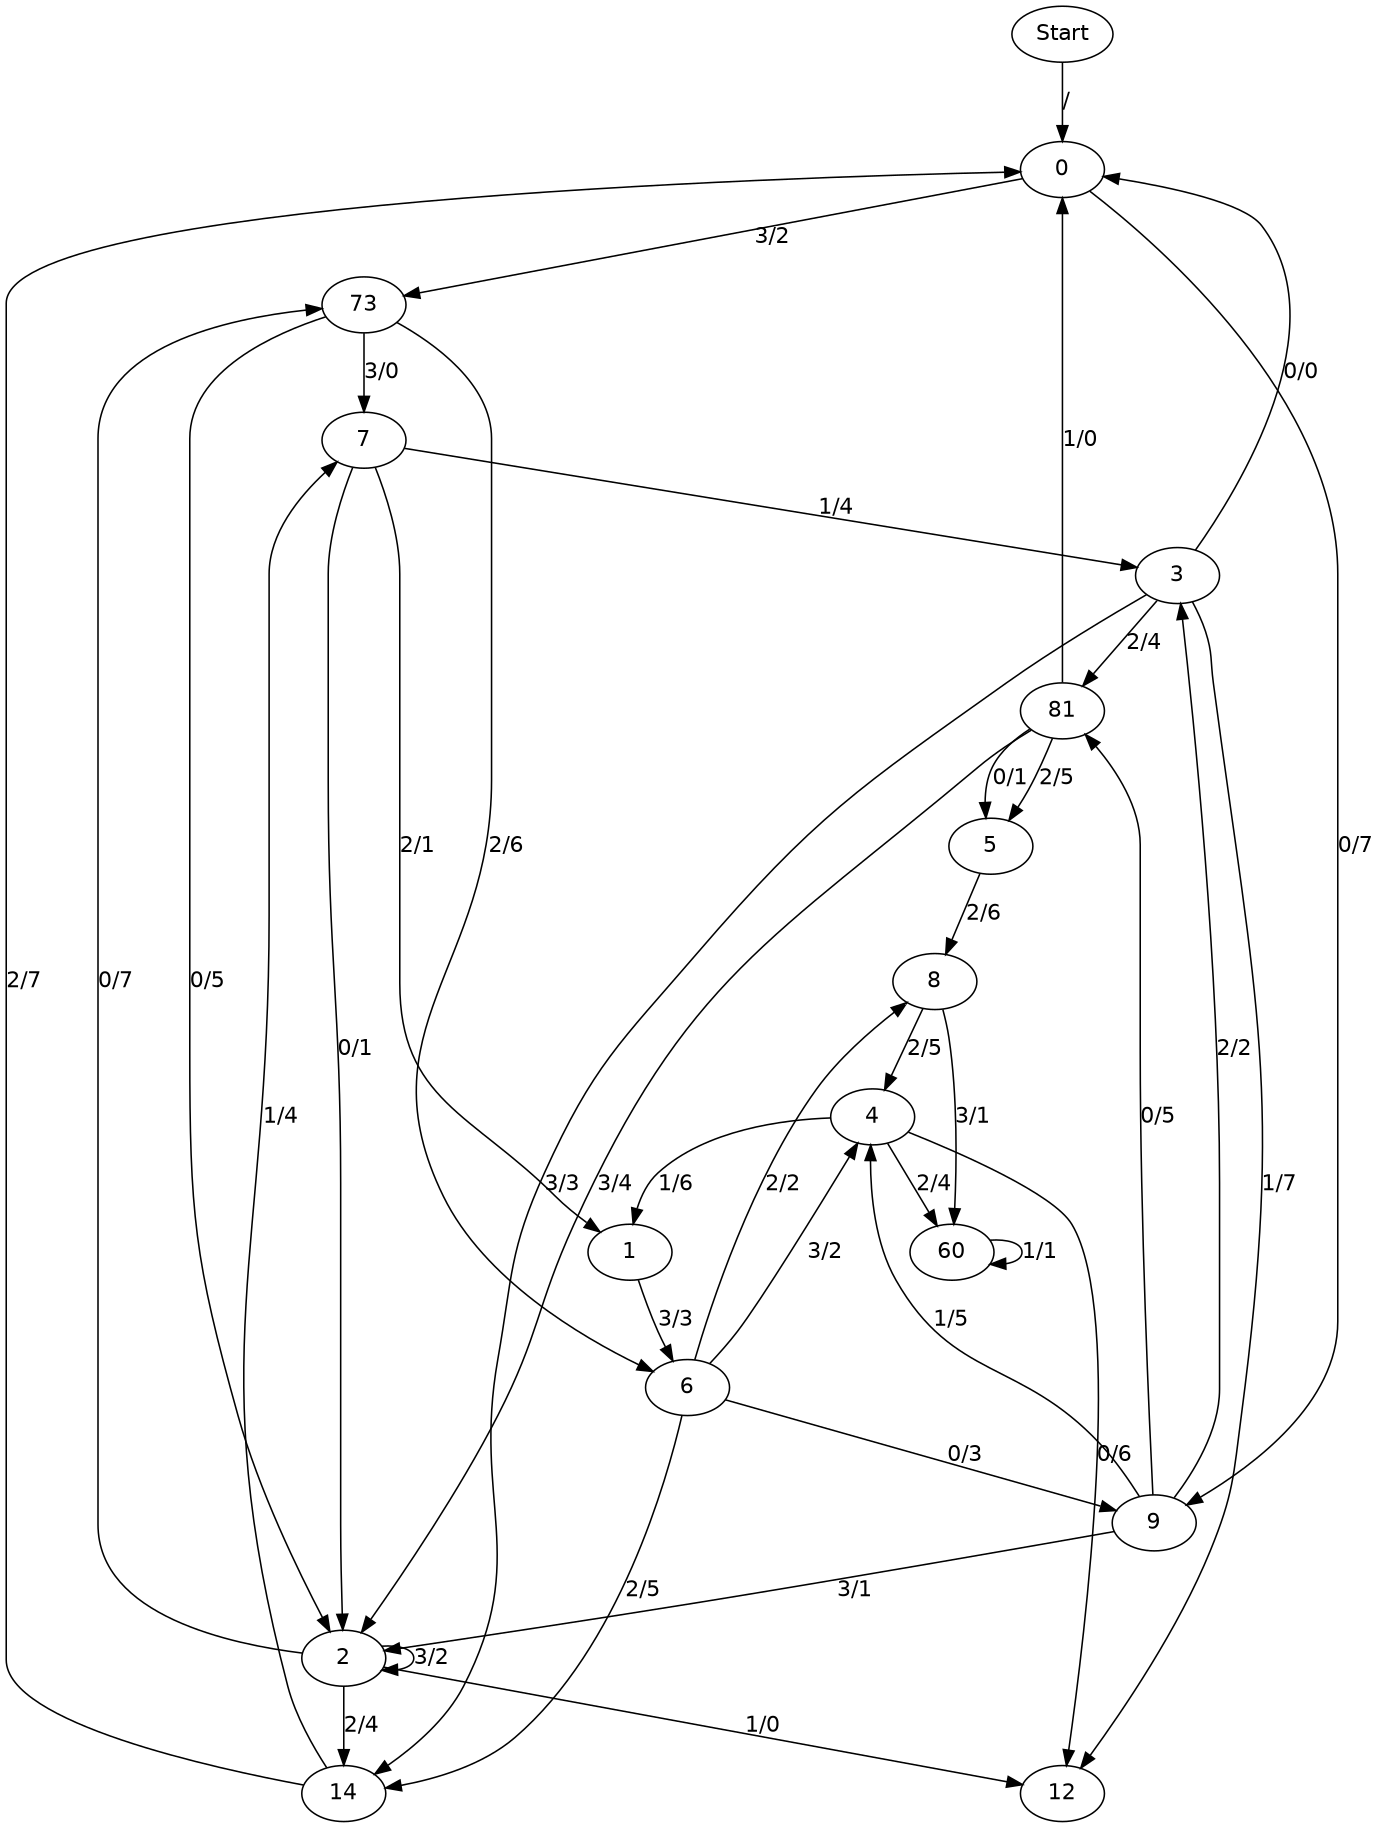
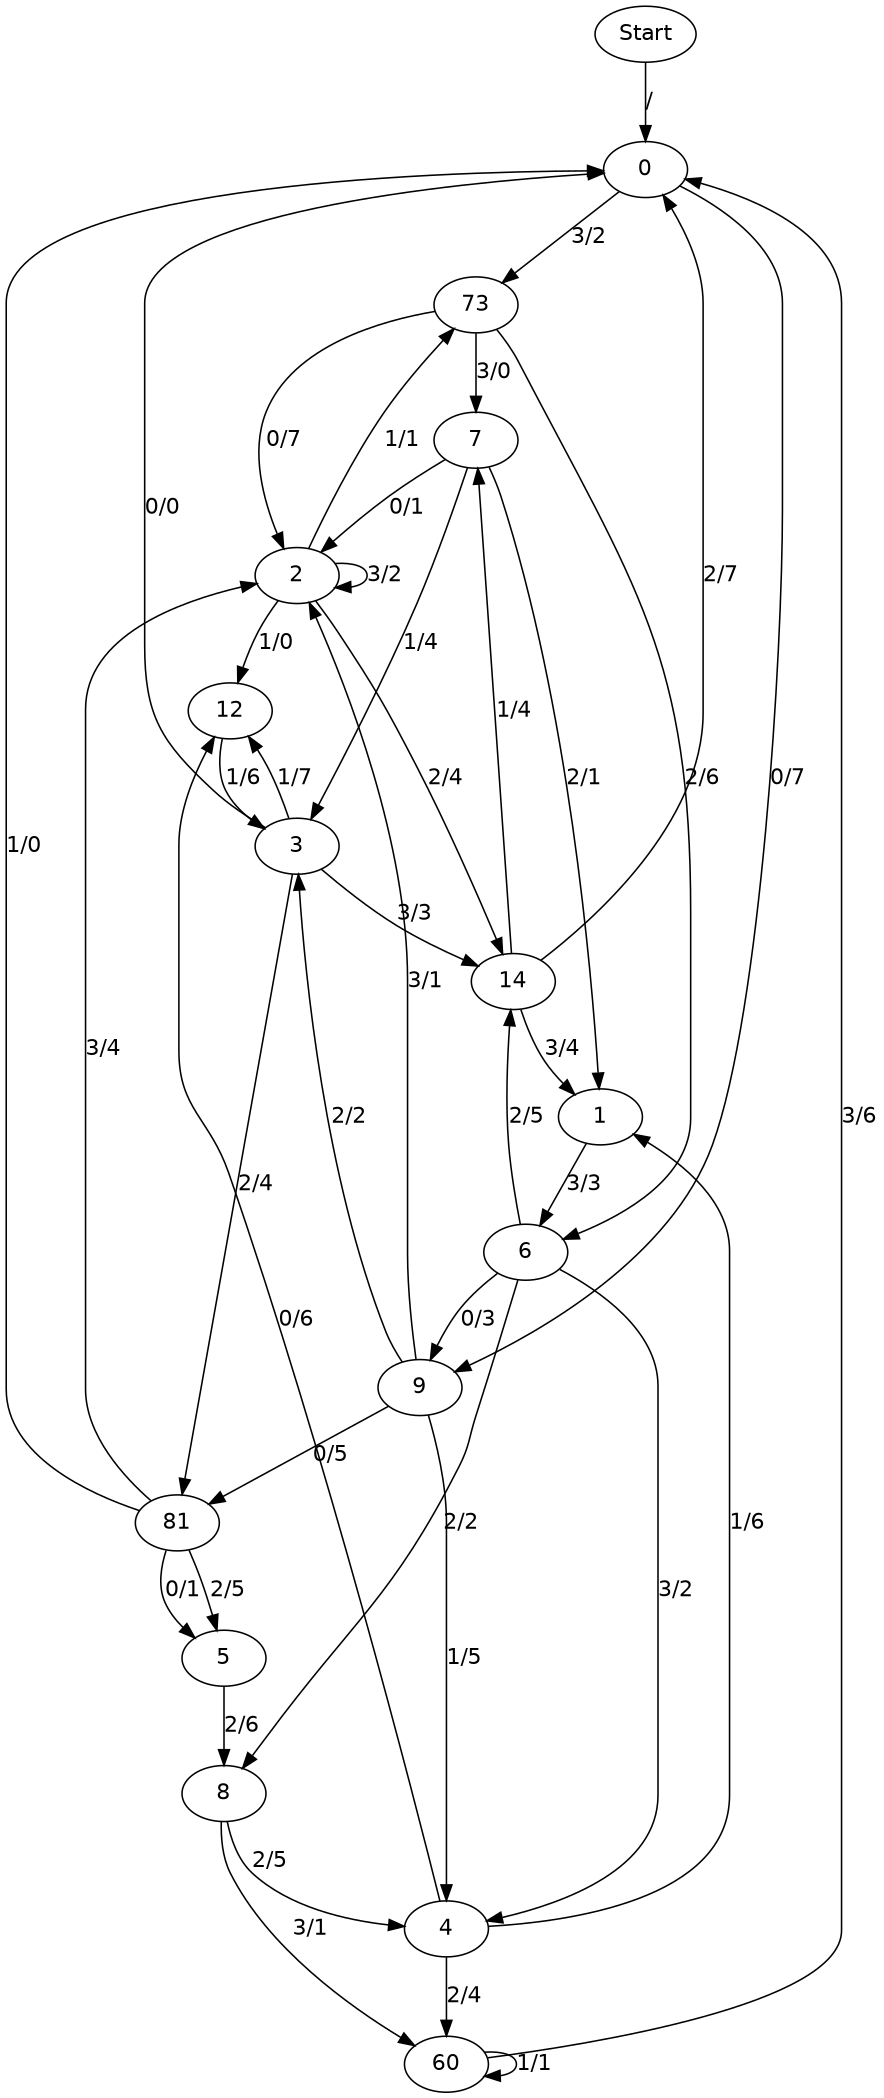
edge "12" -> "3": added, label "1/6"
edge "2" -> "73": label "0/7" -> "1/1"
edge "73" -> "2": label "0/5" -> "0/7"
edge "14" -> "1": added, label "3/4"
edge "60" -> "0": added, label "3/6"
